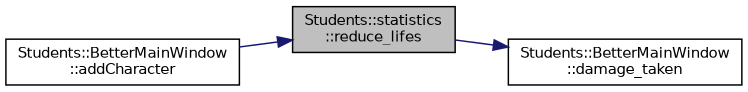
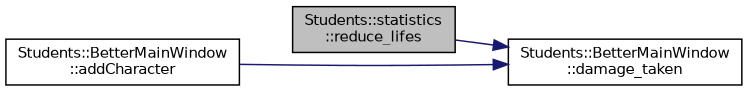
edge "Students::BetterMainWindow ::addCharacter" -> "Students::statistics ::reduce_lifes": now "Students::BetterMainWindow ::addCharacter" -> "Students::BetterMainWindow ::damage_taken"
